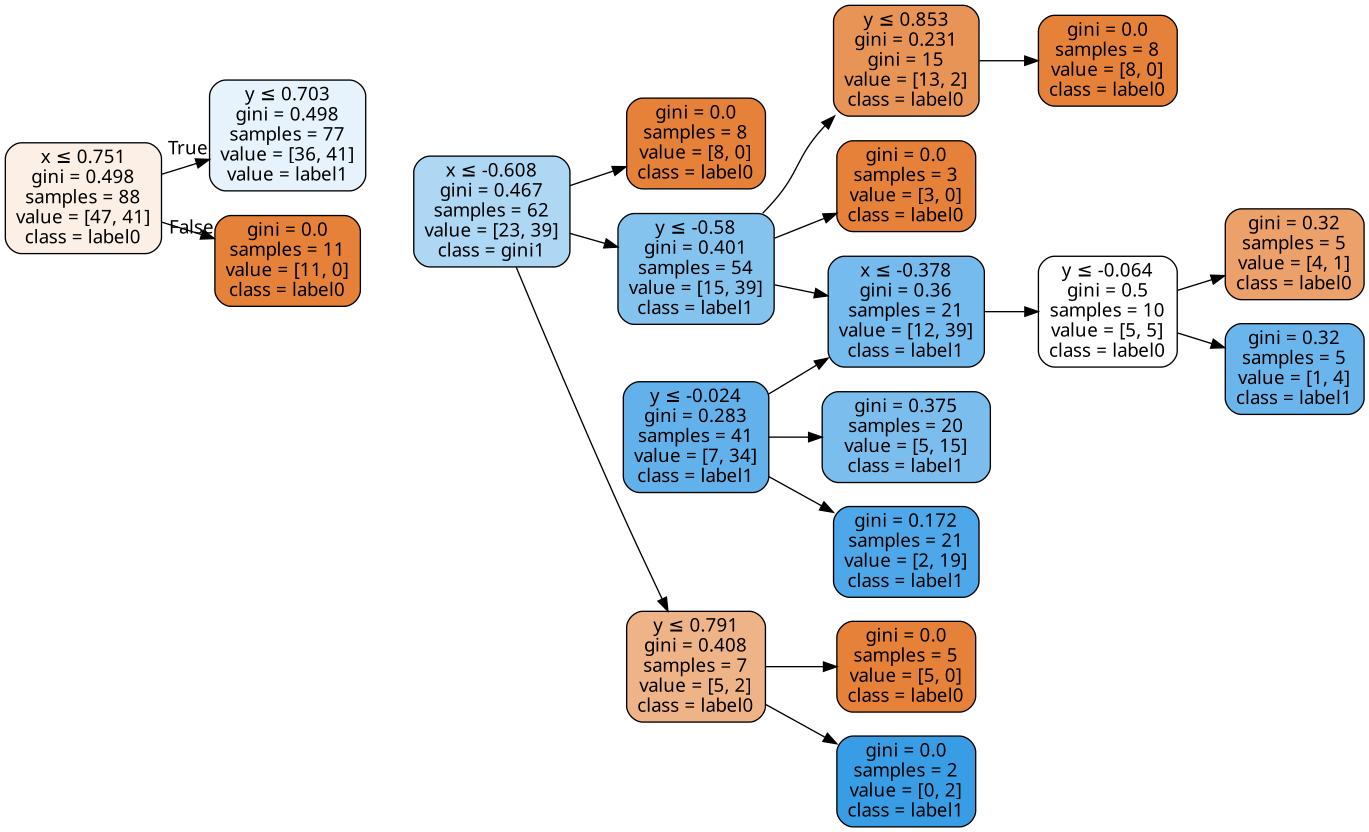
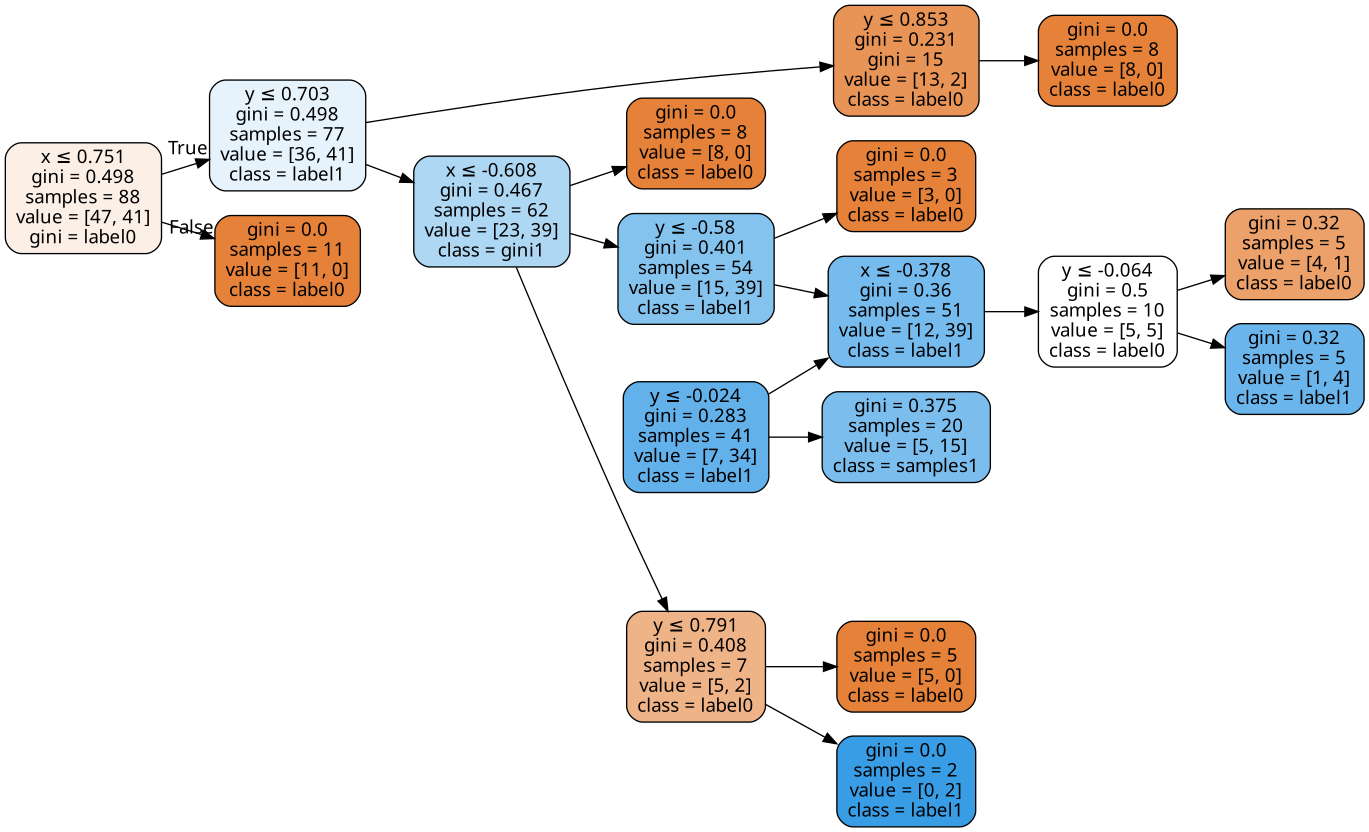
edge "y ≤ -0.58" -> "y ≤ 0.853": now "y ≤ 0.703" -> "y ≤ 0.853"
edge "y ≤ 0.703" -> "x ≤ -0.608": added
node "y ≤ 0.703": text "value = label1" -> "class = label1"
node "x ≤ 0.751": text "class = label0" -> "gini = label0"
node "x ≤ -0.378": text "samples = 21" -> "samples = 51"
node "gini = 0.375": text "class = label1" -> "class = samples1"
node "gini = 0.172": removed
